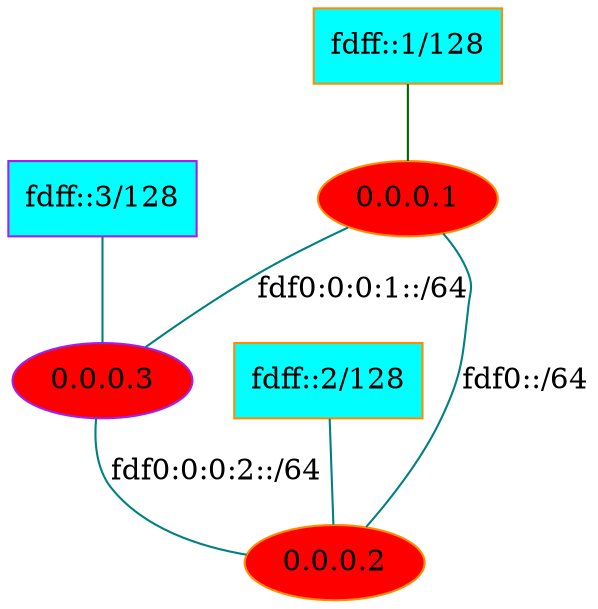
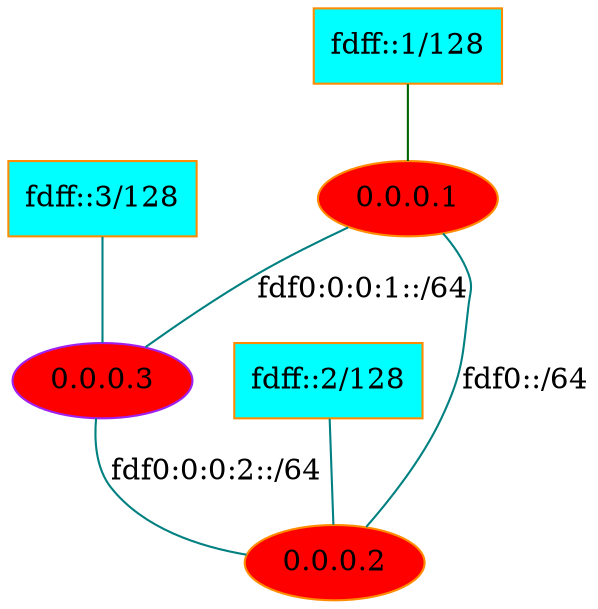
node "fdff::3/128": color purple -> darkorange
